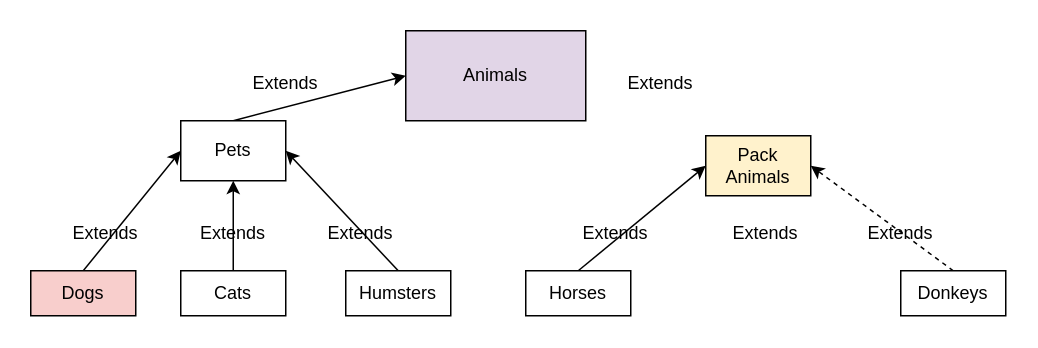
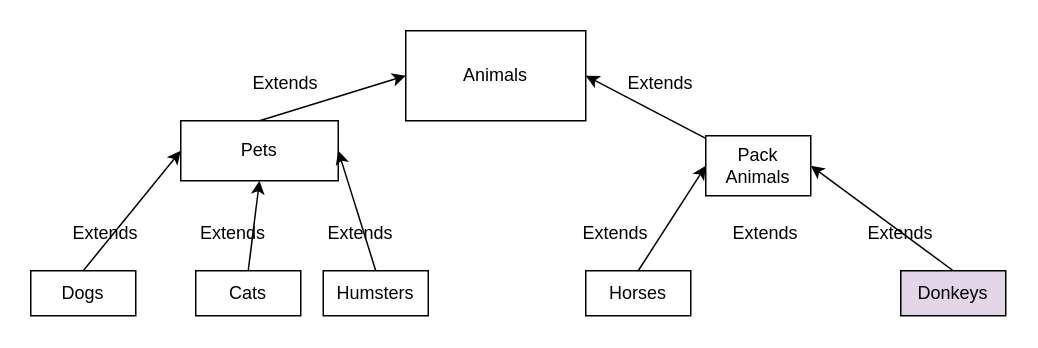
node "Animals": fillcolor #e1d5e7 -> #ffffff
edge "Pack Animals" -> "Animals": added
node "Pets": size 105x60 -> 158x60
node "Pack Animals": fillcolor #fff2cc -> #ffffff
edge "Donkeys" -> "Pack Animals": style dashed -> solid
node "Dogs": fillcolor #f8cecc -> #ffffff
node "Cats": moved (233, 293) -> (248, 293)
node "Humsters": moved (398, 293) -> (376, 293)
node "Horses": moved (578, 293) -> (638, 293)
node "Donkeys": fillcolor #ffffff -> #e1d5e7
